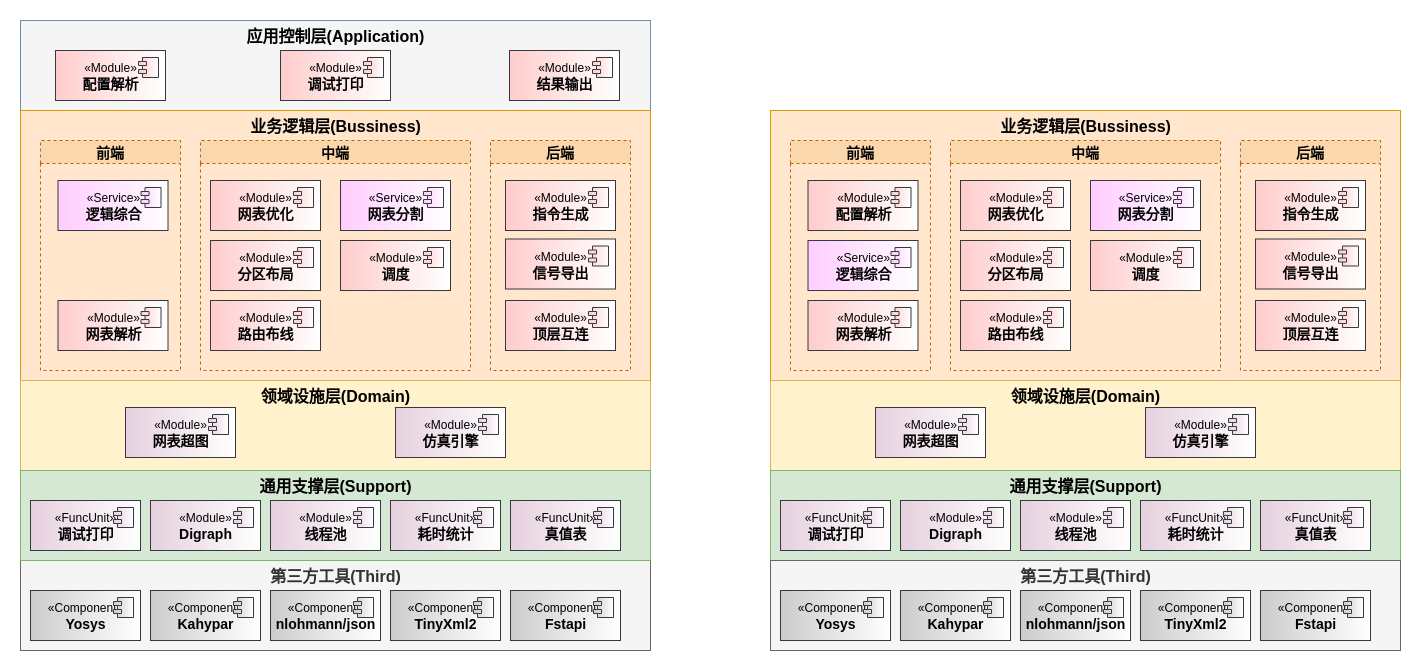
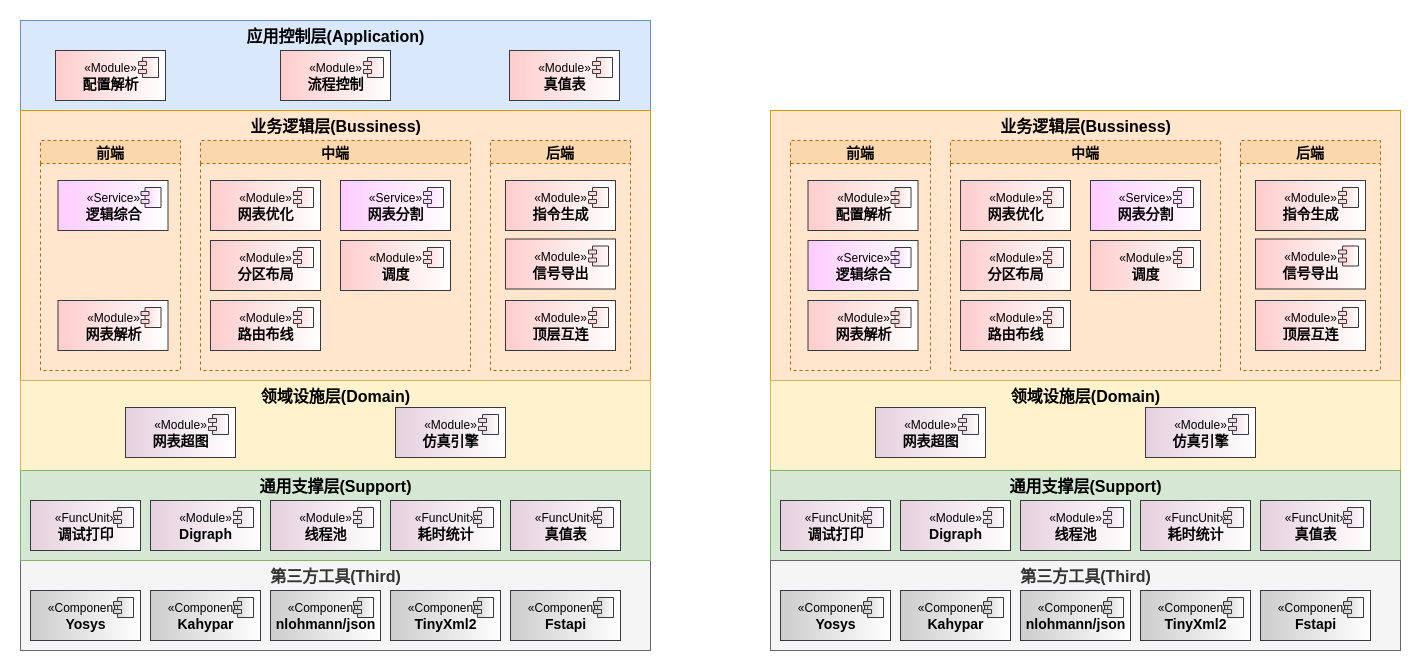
node "应用控制层(Application)": fillcolor #f5f5f5 -> #dae8fc
node "«Module»调试打印": label "«Module»调试打印" -> "«Module»流程控制"
node "«Module»结果输出": label "«Module»结果输出" -> "«Module»真值表"
